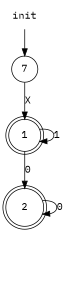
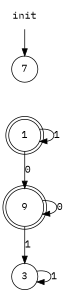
edge "7" -> "1": removed, label "X"
node "2": label "2" -> "9"
node "3": added
